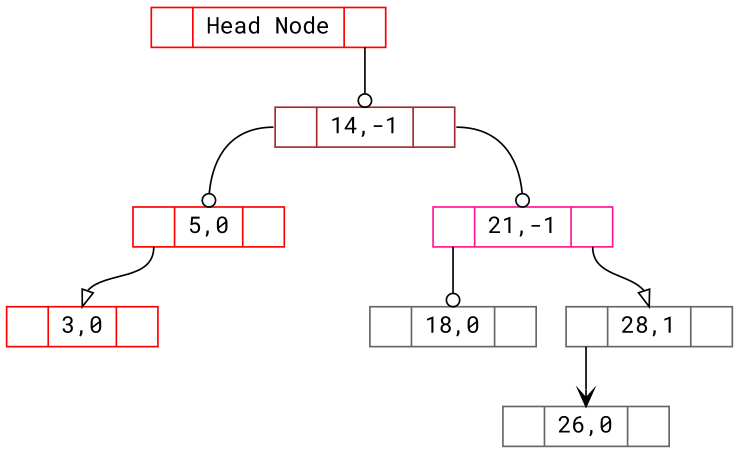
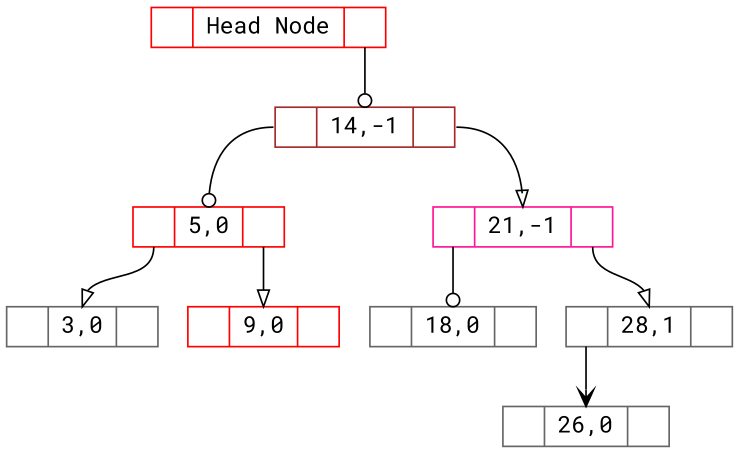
edge "14,-1" -> "21,-1": arrowhead odot -> onormal
node "3,0": color red -> gray40
node "9,0": added
